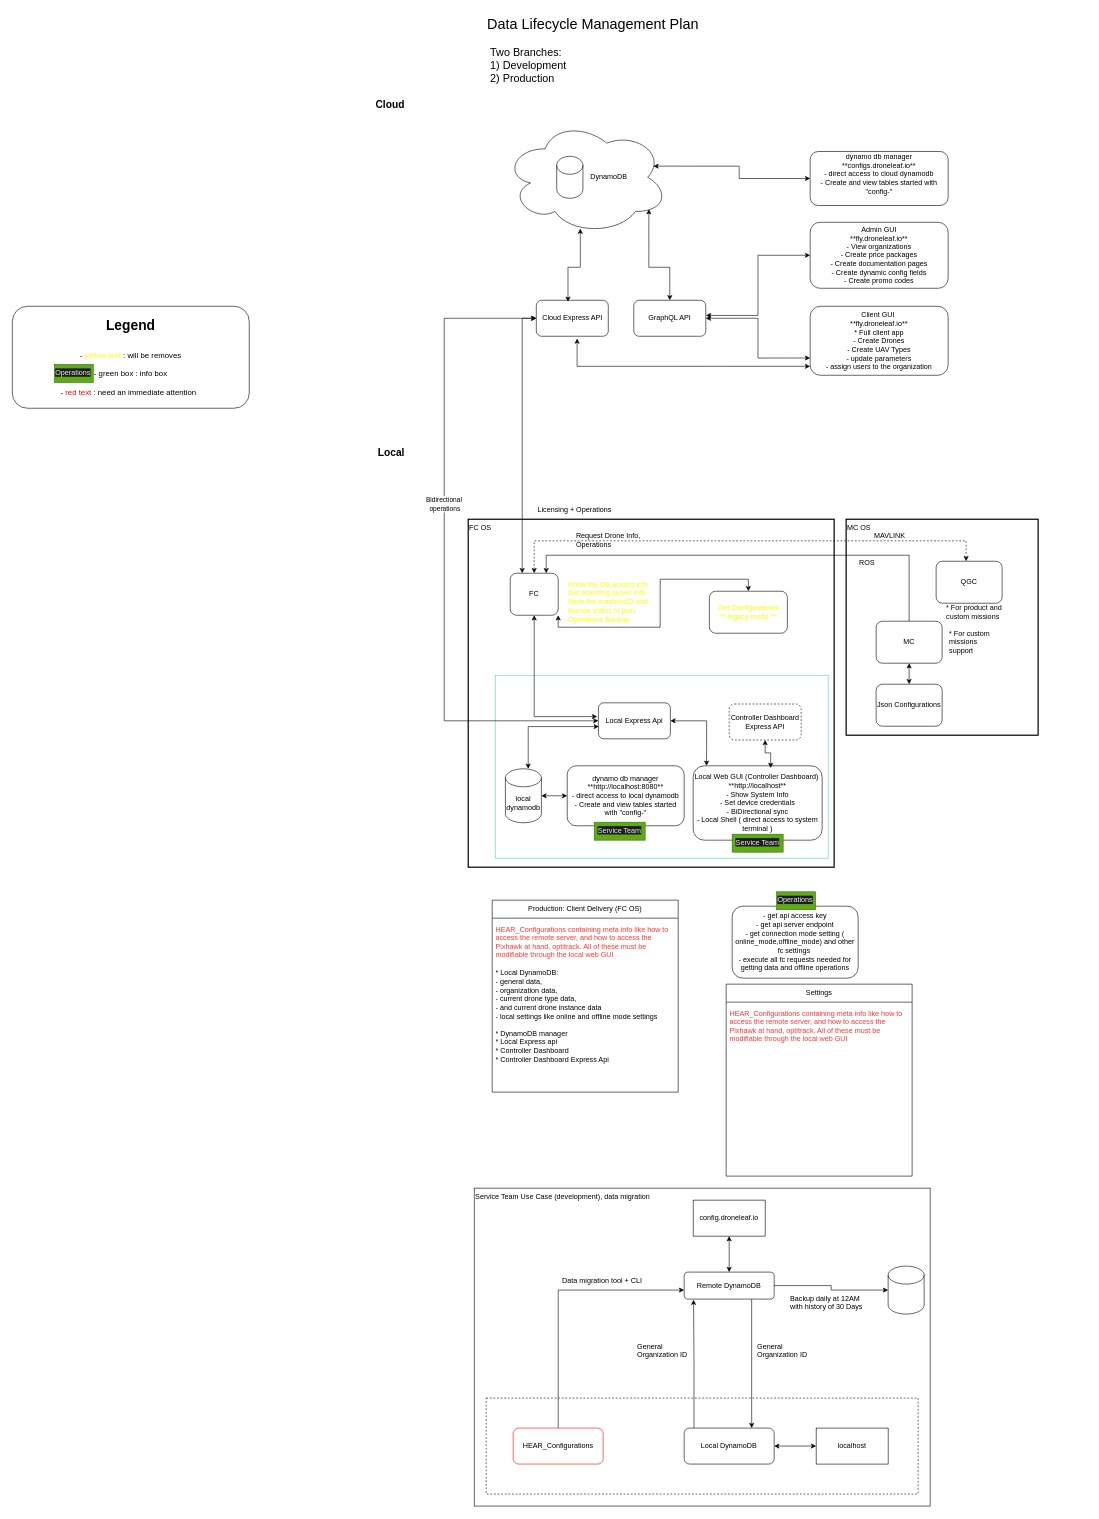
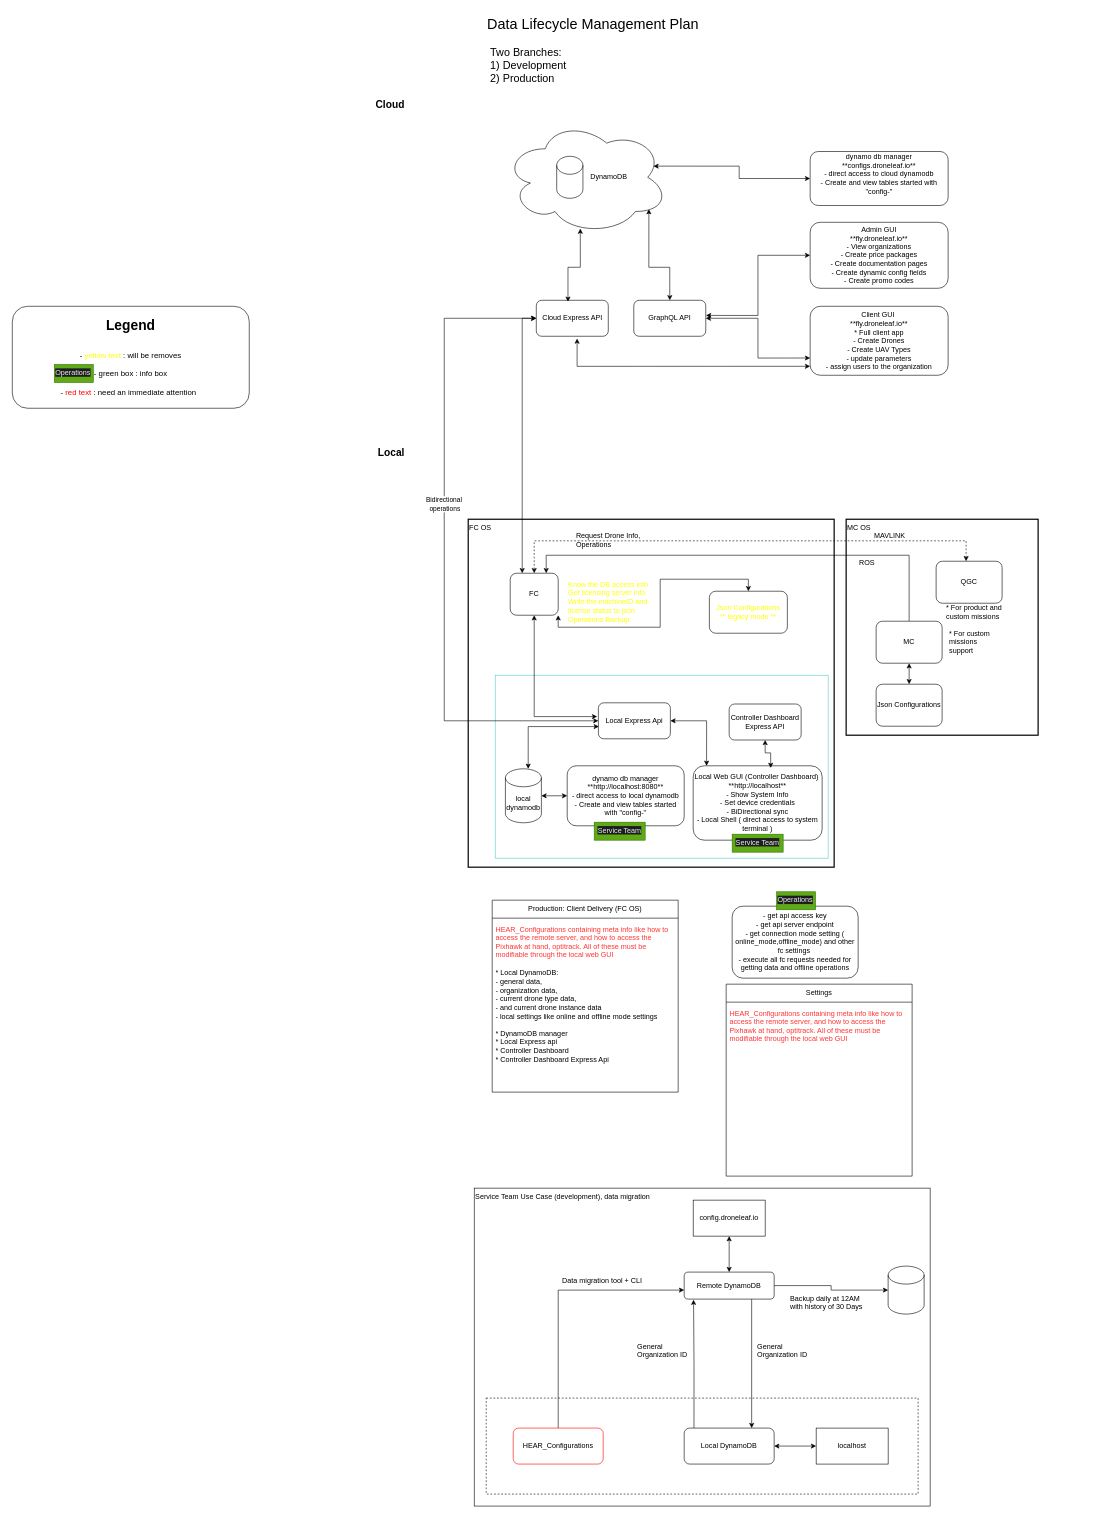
node "Licensing + Operations": removed
node "Get Configurations ** legacy mode **": label "Get Configurations ** legacy mode **" -> "Json Configurations ** legacy mode **"
node "Controller Dashboard Express API": style dashed -> solid
